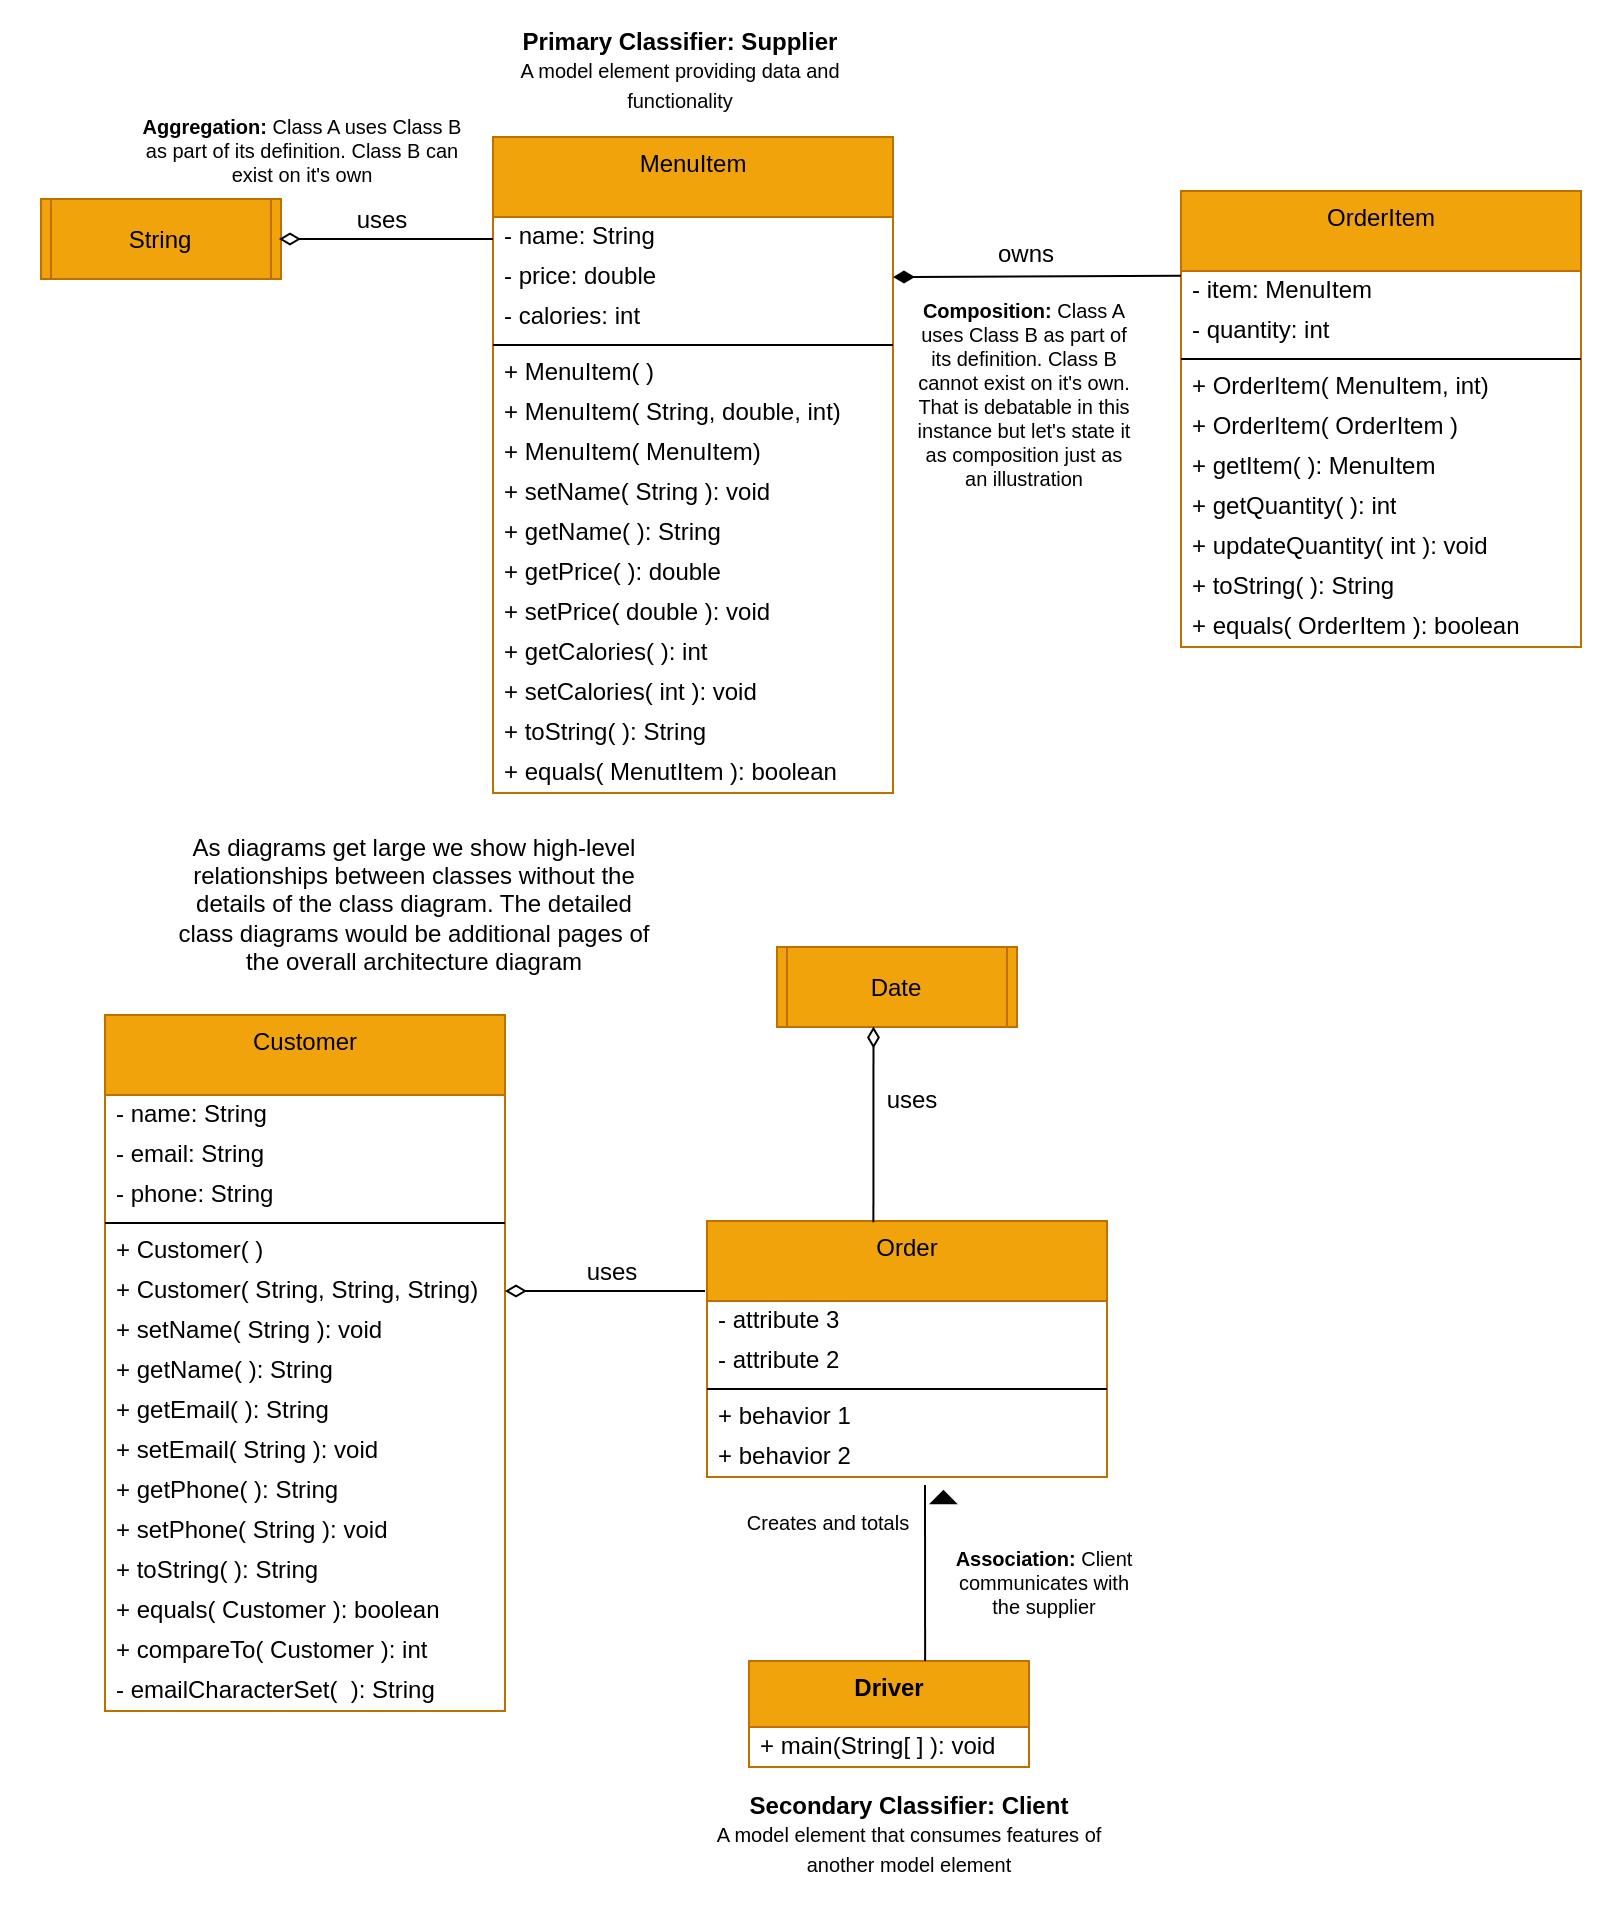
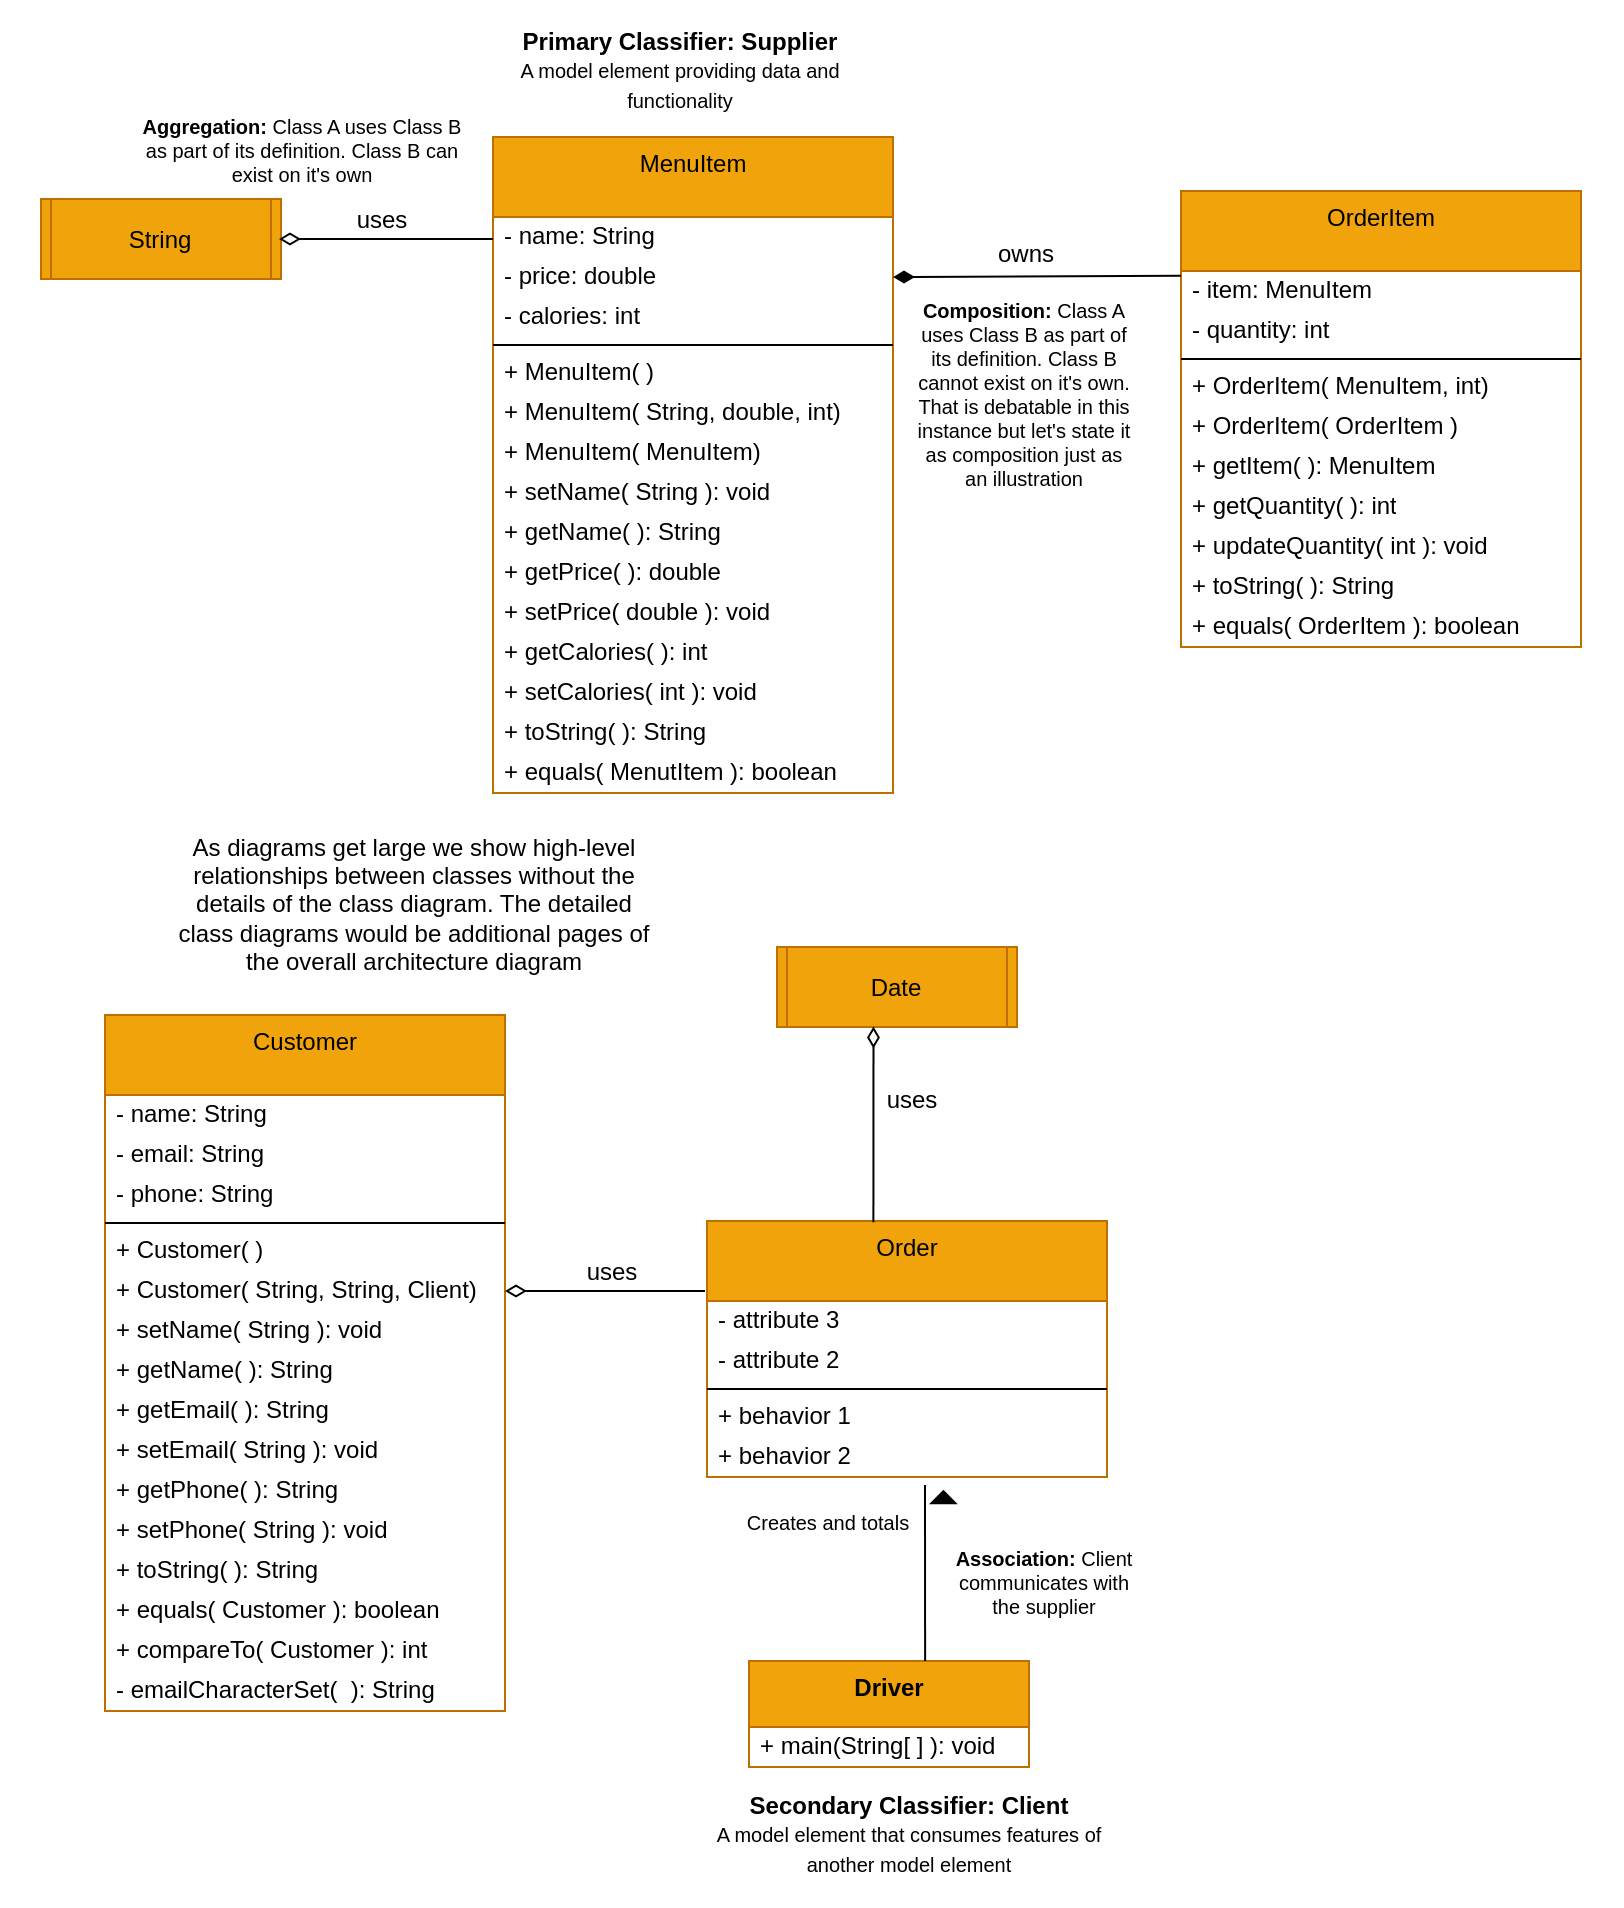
node "+ Customer( String, String, String)": label "+ Customer( String, String, String)" -> "+ Customer( String, String, Client)"
